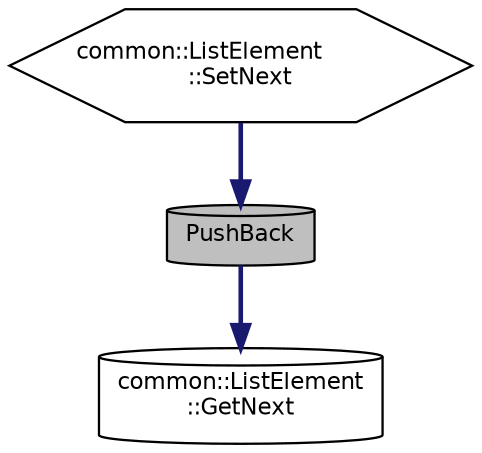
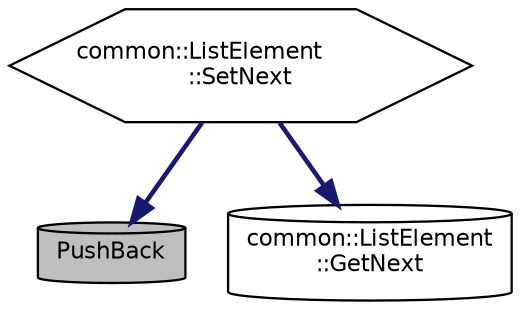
edge "PushBack" -> "common::ListElement ::GetNext": now "common::ListElement ::SetNext" -> "common::ListElement ::GetNext"
